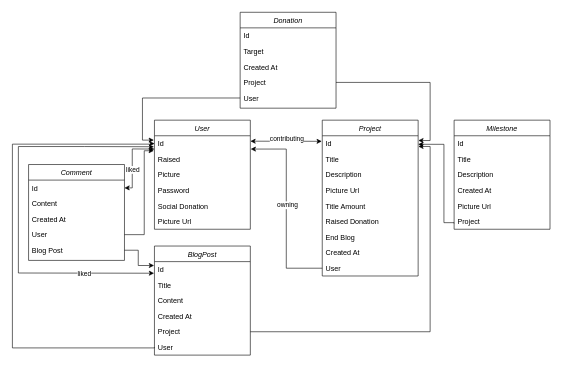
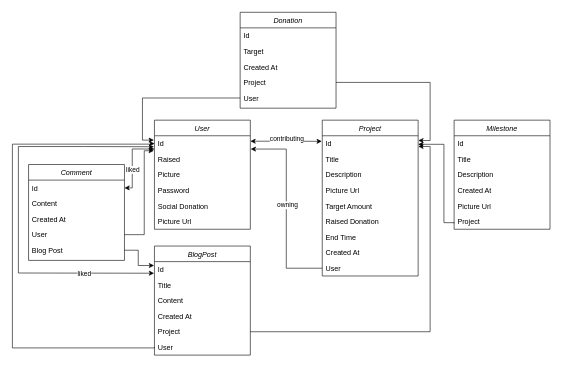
node "Title Amount": label "Title Amount" -> "Target Amount"
node "End Blog": label "End Blog" -> "End Time"
